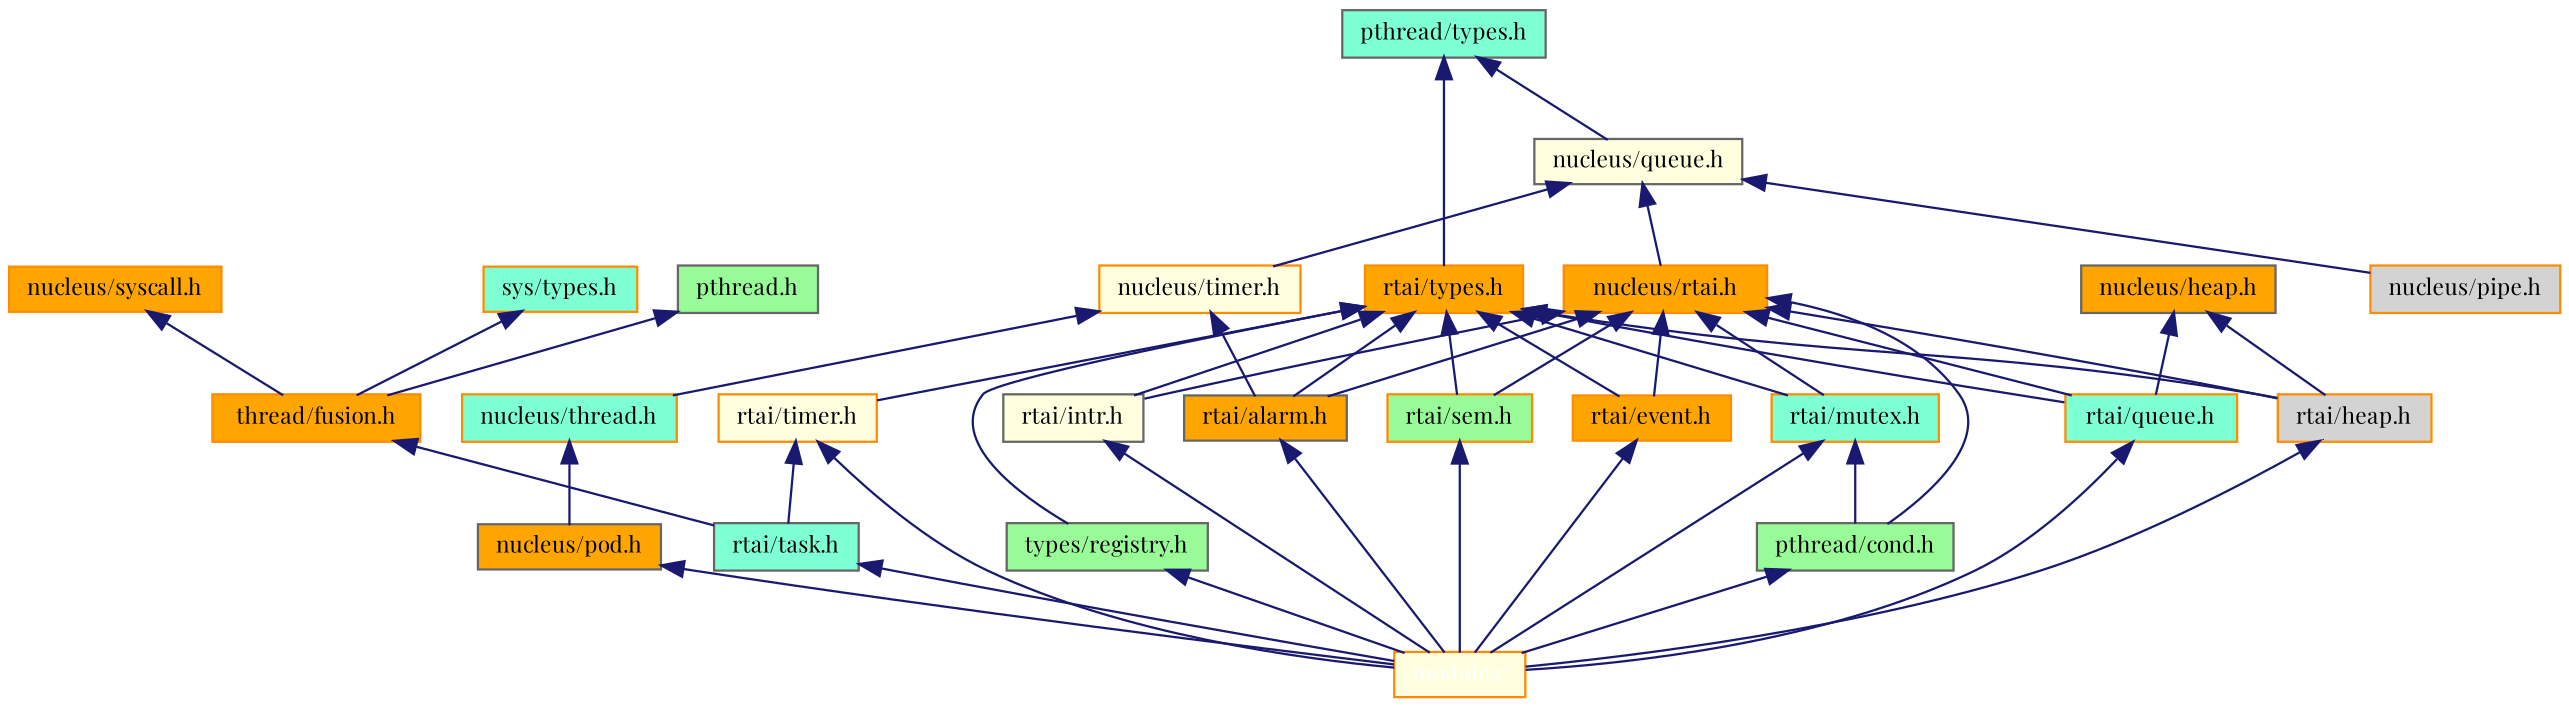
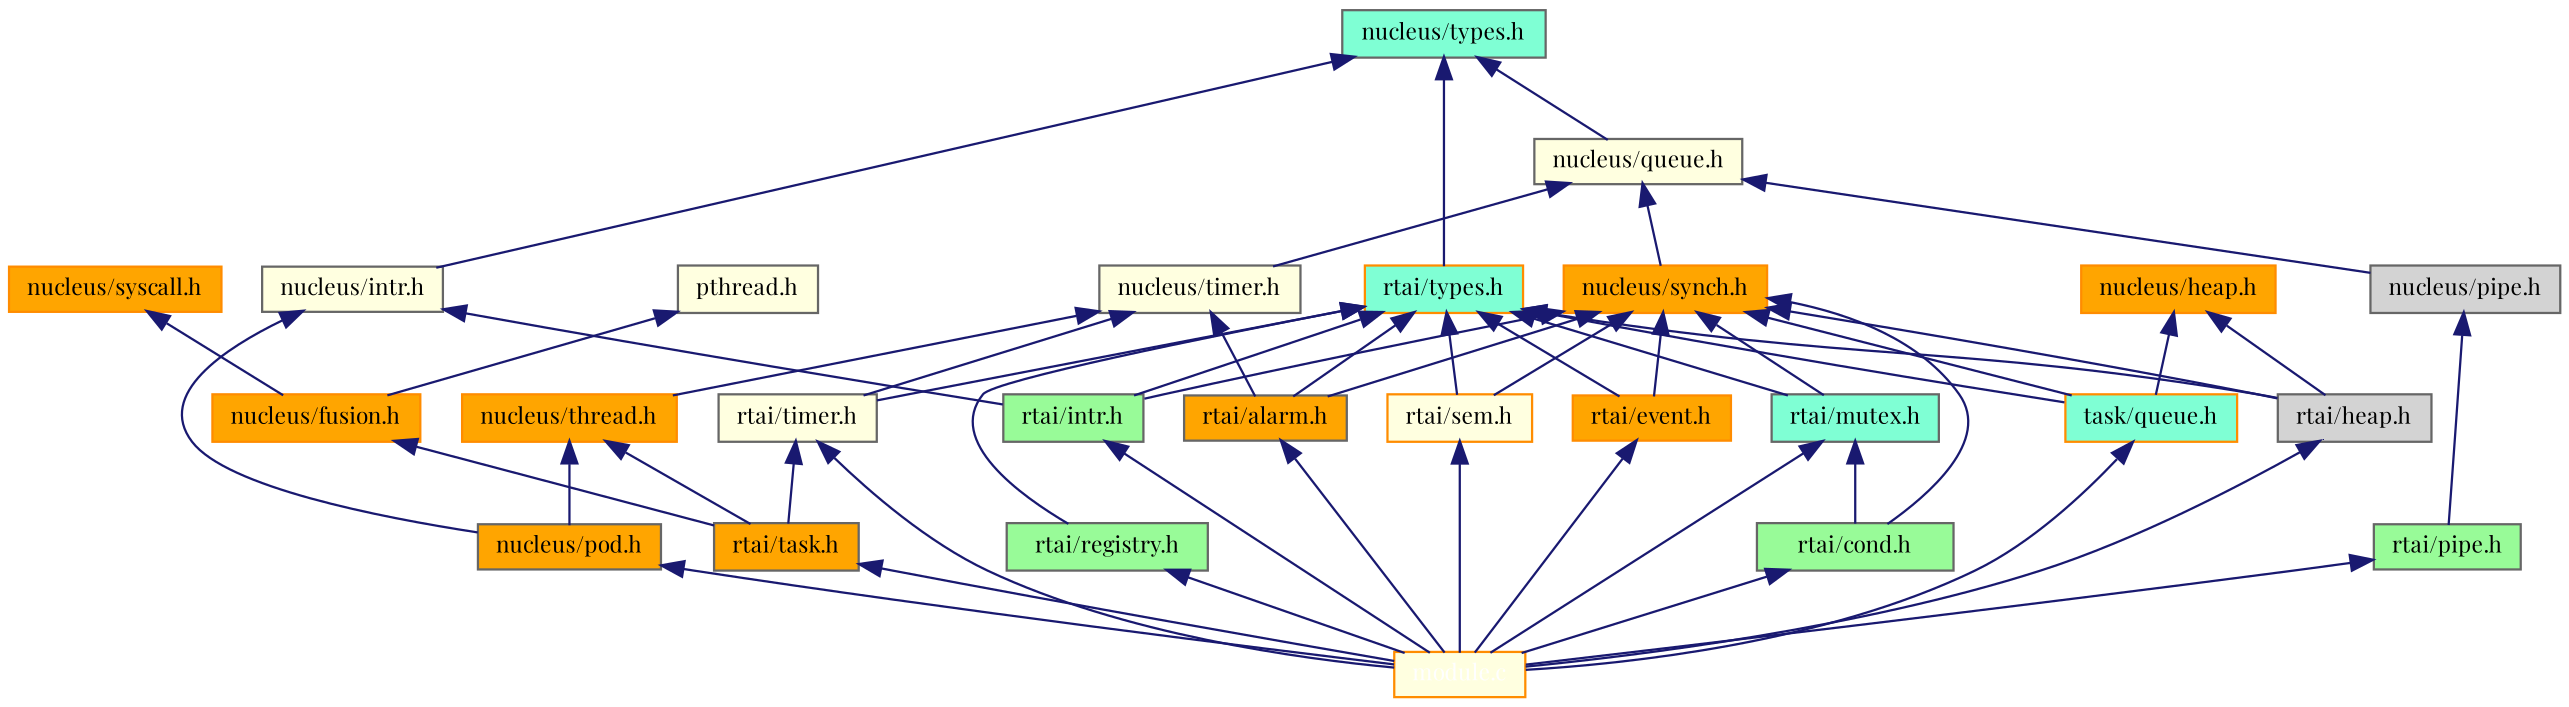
node "pthread/types.h": label "pthread/types.h" -> "nucleus/types.h"
node "nucleus/intr.h": added
node "sys/types.h": removed
node "pthread.h": fillcolor palegreen -> lightyellow
node "nucleus/timer.h": color darkorange -> gray40
node "rtai/types.h": fillcolor orange -> aquamarine
node "nucleus/rtai.h": label "nucleus/rtai.h" -> "nucleus/synch.h"
node "nucleus/heap.h": color gray40 -> darkorange
node "nucleus/pipe.h": color darkorange -> gray40
edge "rtai/timer.h" -> "nucleus/timer.h": added
node "thread/fusion.h": label "thread/fusion.h" -> "nucleus/fusion.h"
node "nucleus/thread.h": fillcolor aquamarine -> orange
node "rtai/timer.h": color darkorange -> gray40
node "rtai/intr.h": fillcolor lightyellow -> palegreen
node "rtai/sem.h": fillcolor palegreen -> lightyellow
node "rtai/mutex.h": color darkorange -> gray40
node "rtai/queue.h": label "rtai/queue.h" -> "task/queue.h"
node "rtai/heap.h": color darkorange -> gray40
edge "rtai/task.h" -> "nucleus/thread.h": added
node "rtai/task.h": fillcolor aquamarine -> orange
node "types/registry.h": label "types/registry.h" -> "rtai/registry.h"
node "pthread/cond.h": label "pthread/cond.h" -> "rtai/cond.h"
node "rtai/pipe.h": added
